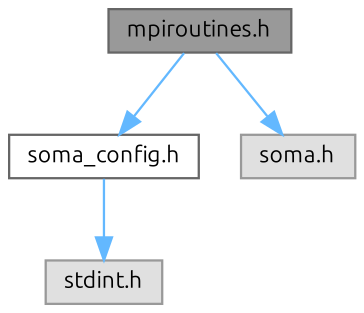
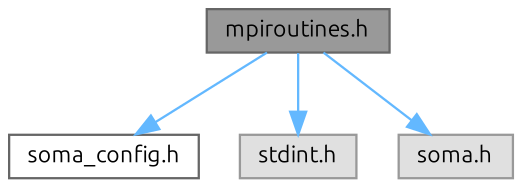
edge "soma_config.h" -> "stdint.h": now "mpiroutines.h" -> "stdint.h"
